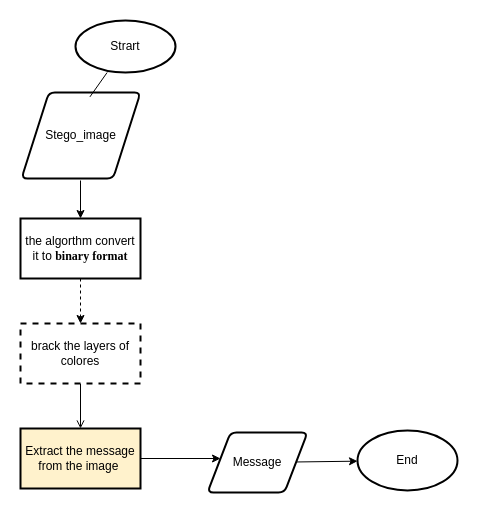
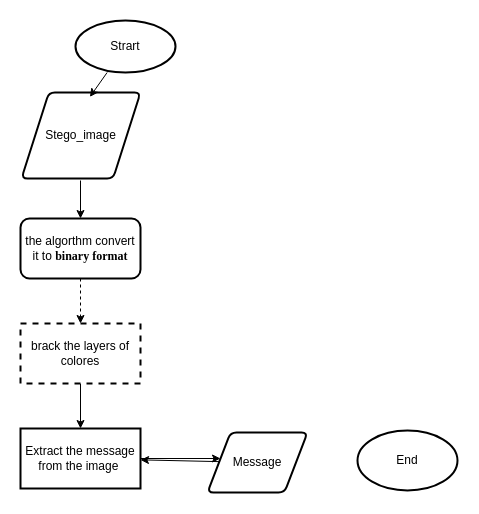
edge "Strart" -- "Stego_image": arrowhead none -> classic
node "the algorthm convert it to binary format": shape rectangle -> rounded rectangle
edge "brack the layers of colores" -> "Extract the message from the image": arrowhead open -> classic
node "Extract the message from the image": fillcolor #fff2cc -> #ffffff
edge "Message" -> "End": now "Message" -> "Extract the message from the image"
